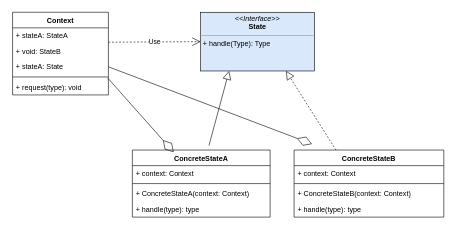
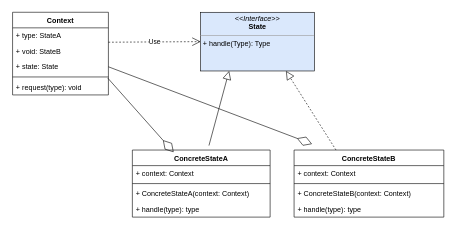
node "+ stateA: StateA": label "+ stateA: StateA" -> "+ type: StateA"
node "+ stateA: State": label "+ stateA: State" -> "+ state: State"
